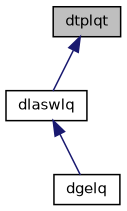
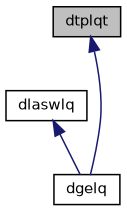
edge "dlaswlq" -> "dtplqt": now "dgelq" -> "dtplqt"
